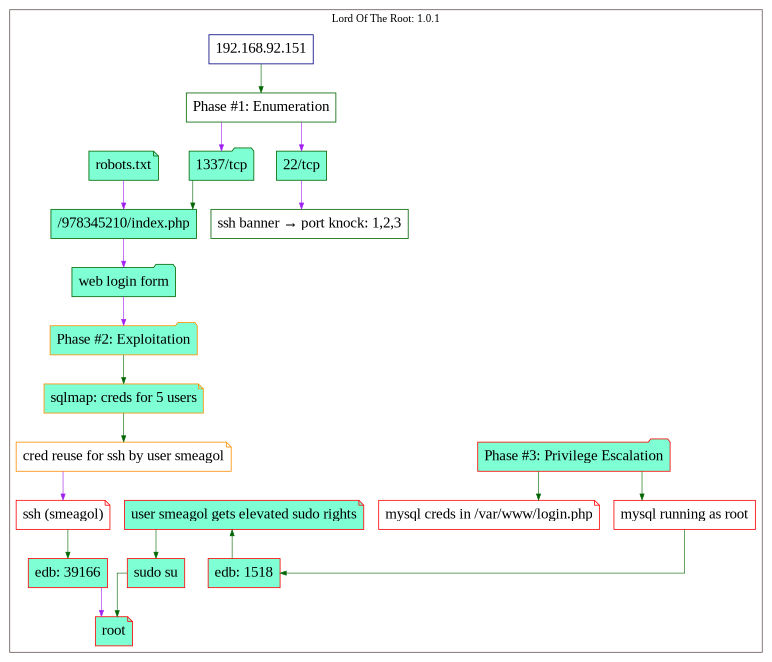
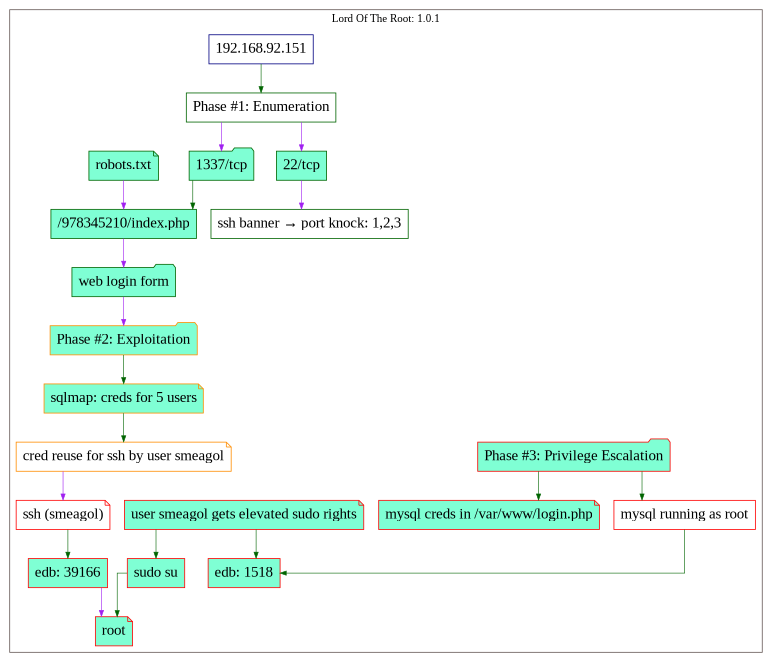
node "mysql creds in /var/www/login.php": fillcolor white -> aquamarine
edge "edb: 1518" -> "user smeagol gets elevated sudo rights": reversed
